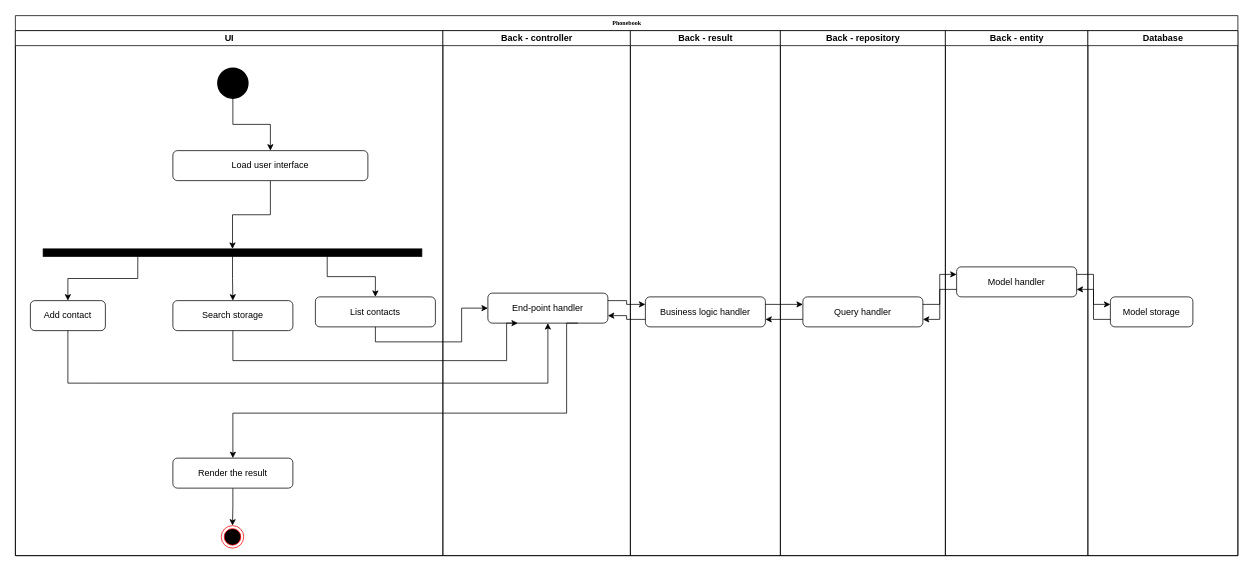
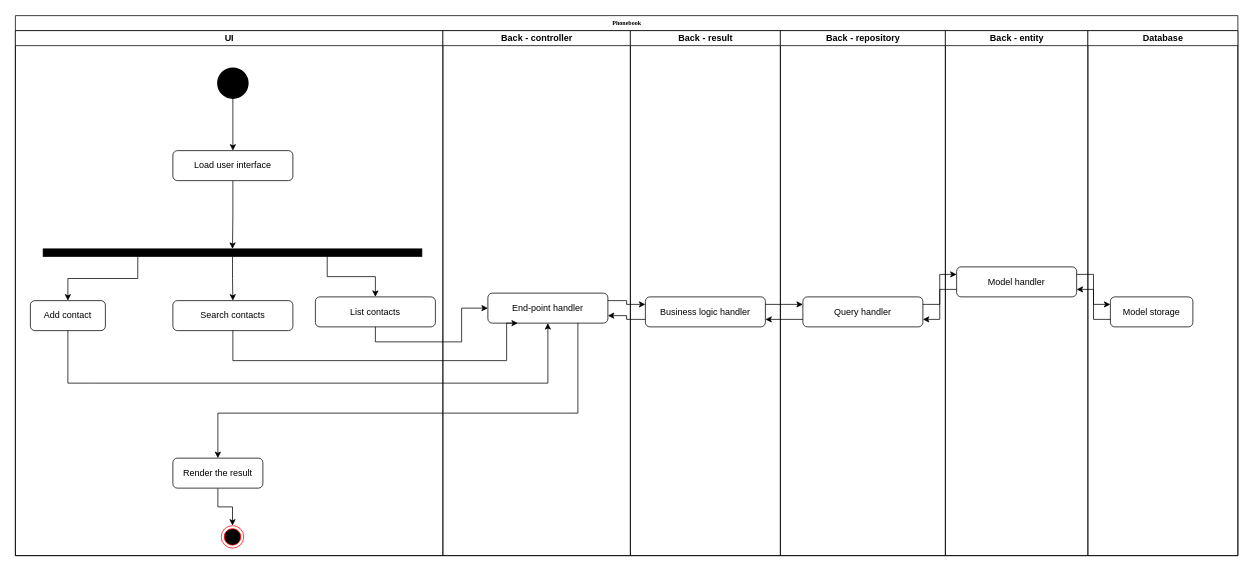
node "Load user interface": size 195x30 -> 120x30
node "Search storage": label "Search storage" -> "Search contacts"
node "Render the result": size 120x30 -> 90x30
